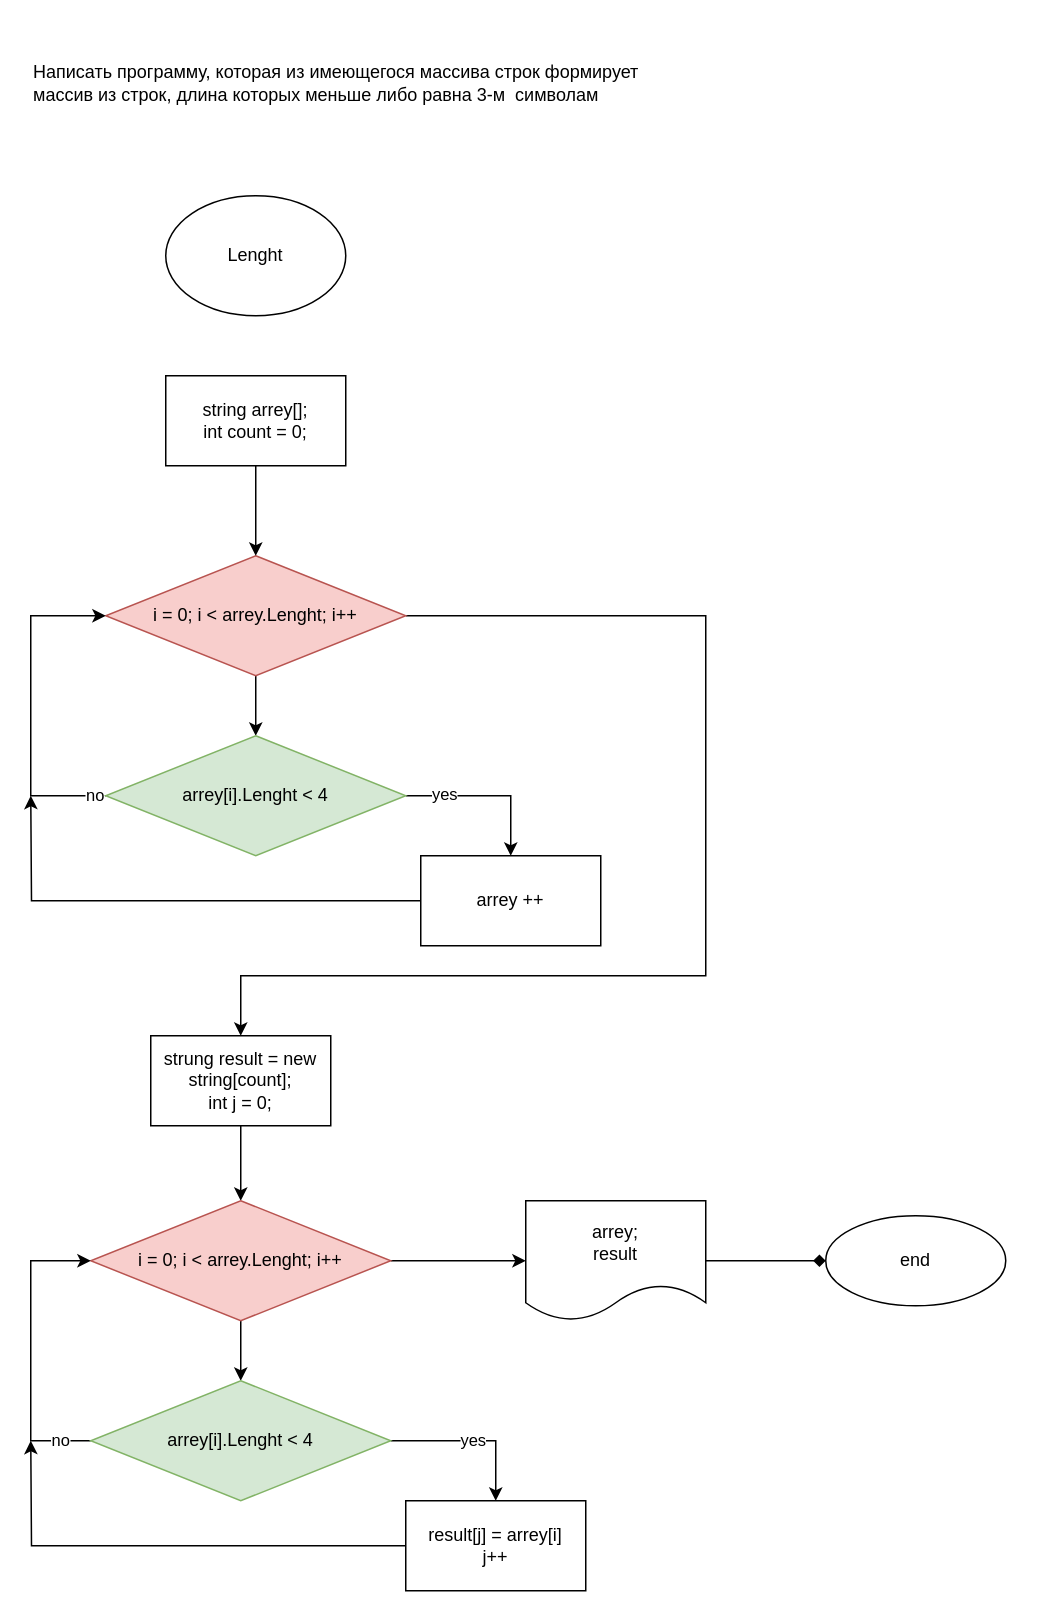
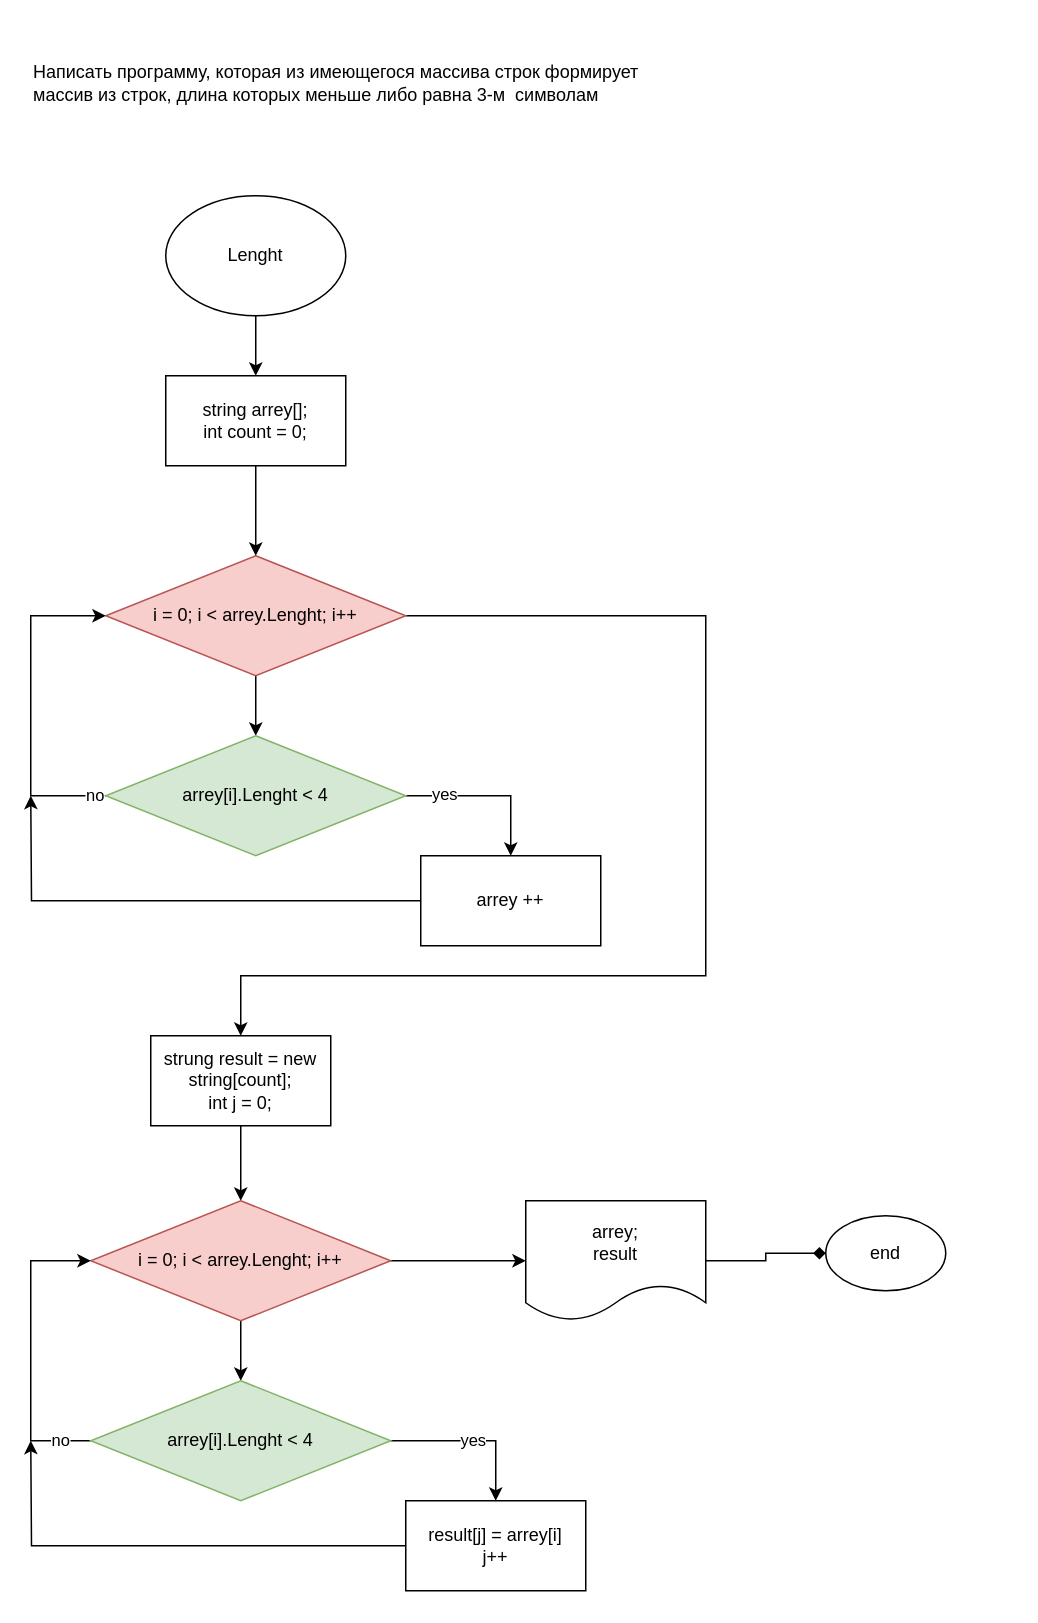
edge "Lenght" -> "string arrey[]; int count = 0;": added
node "end": size 180x90 -> 120x75
